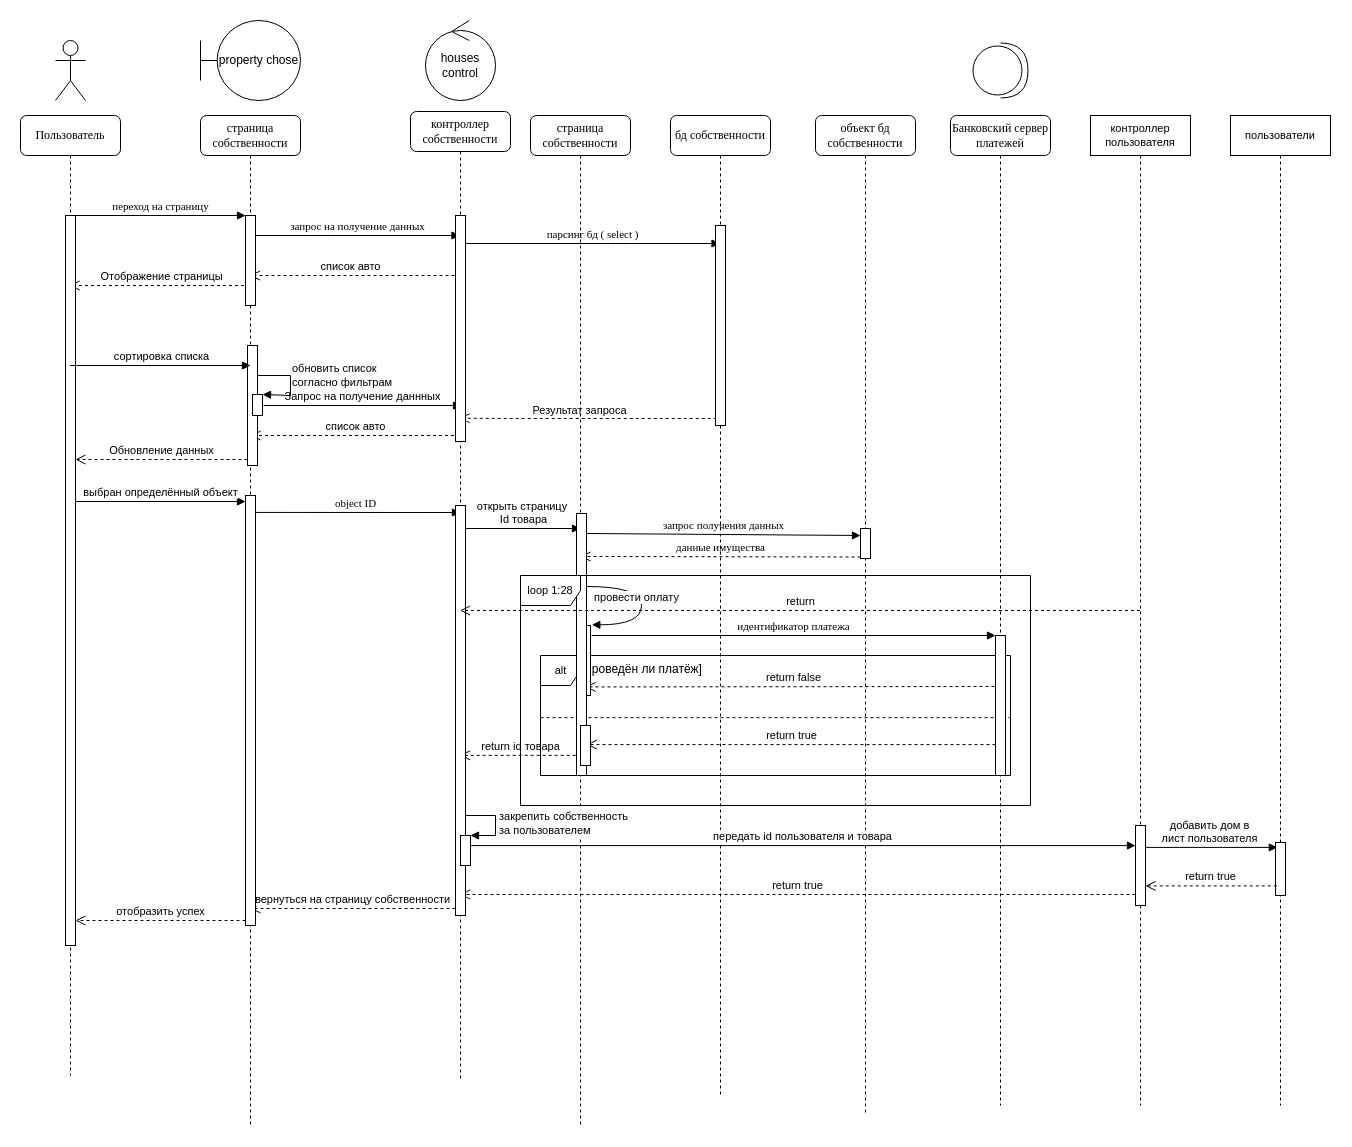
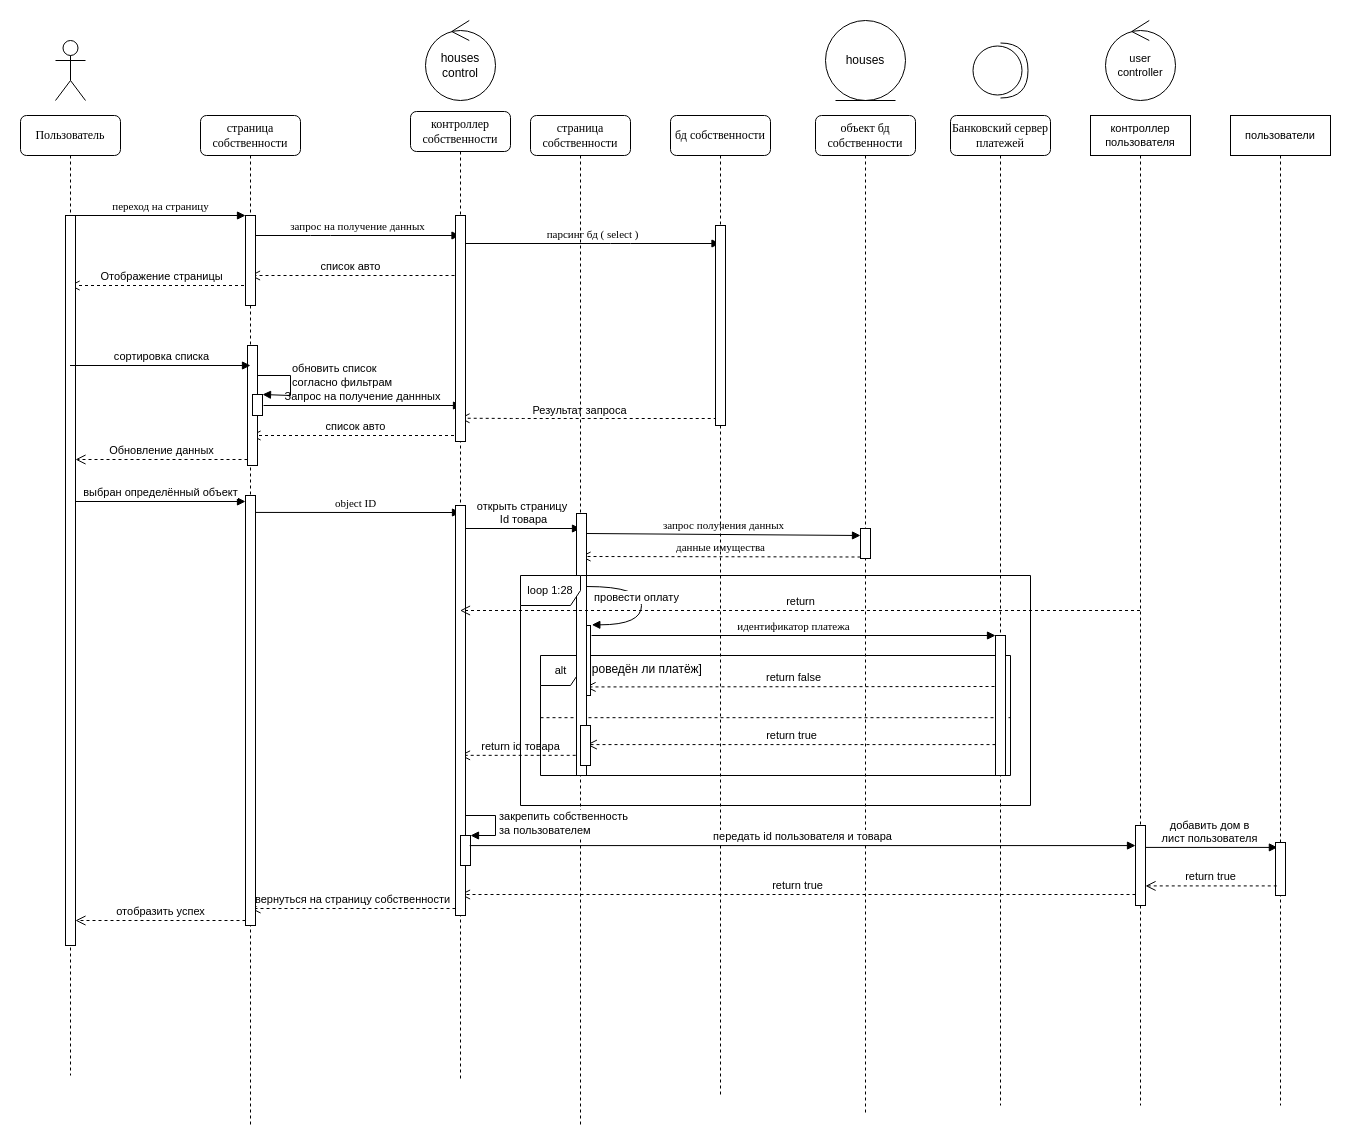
node "property chose": removed
node "houses": added
node "user controller": added
